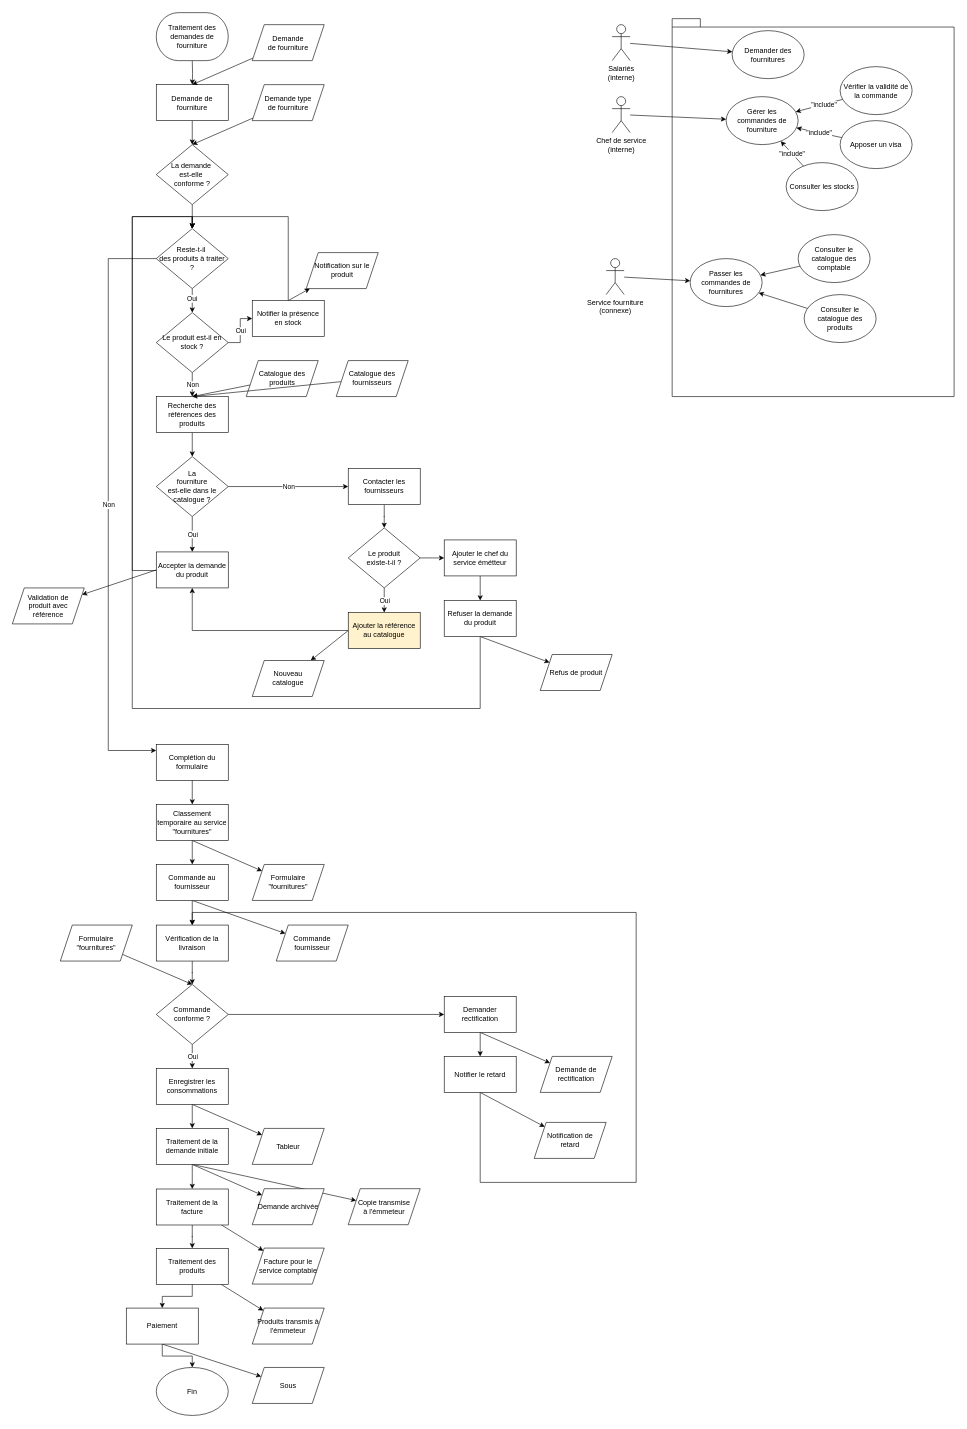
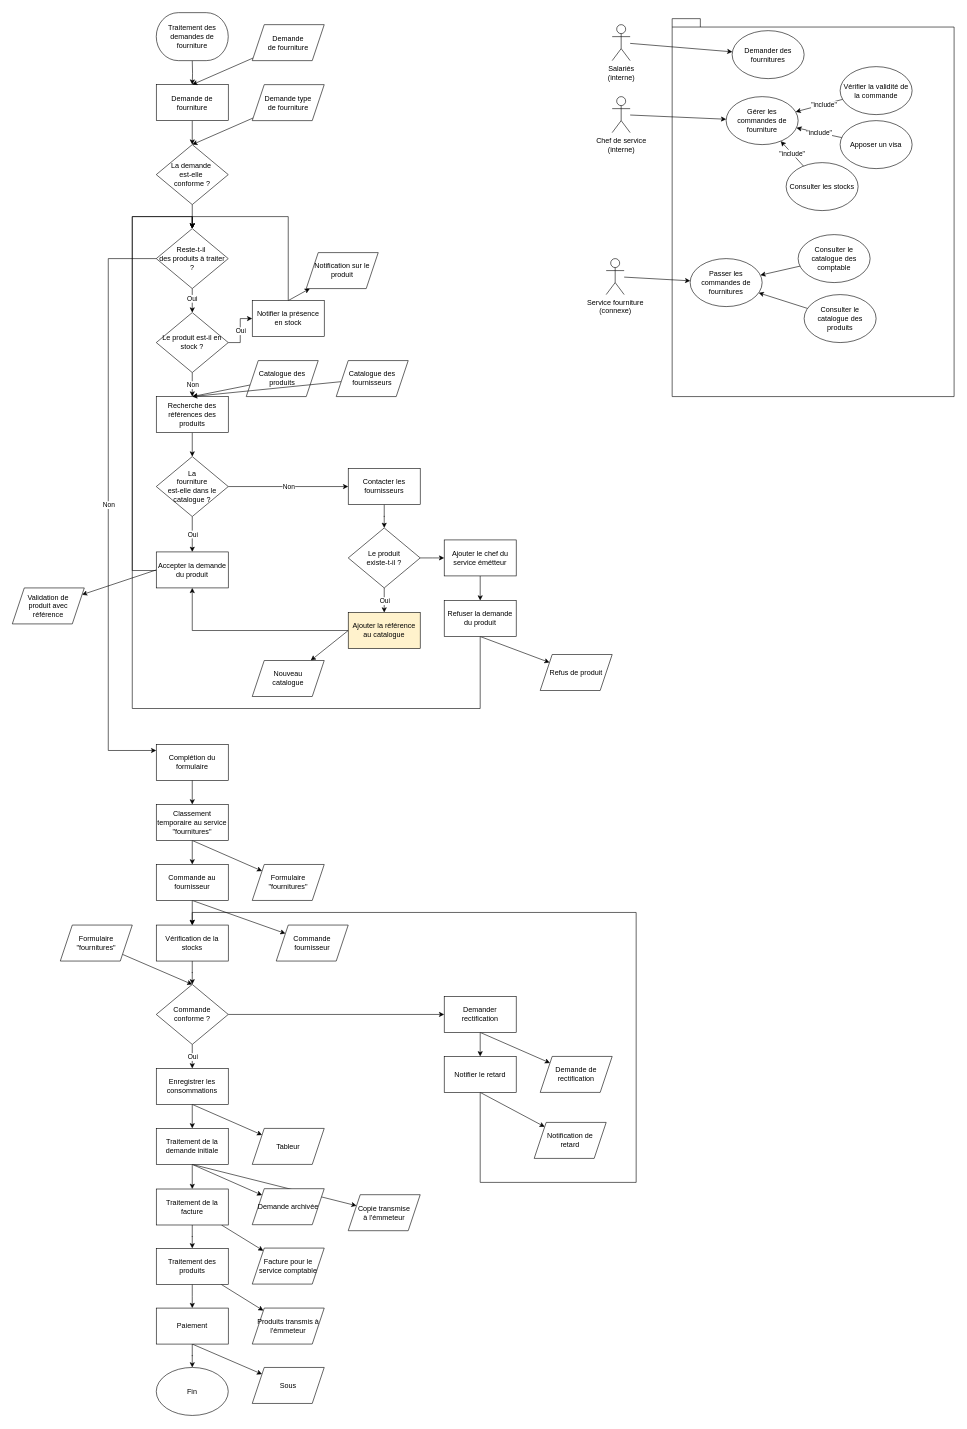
node "Vérification de la livraison": label "Vérification de la livraison" -> "Vérification de la stocks"
node "Copie transmise à l'émmeteur": moved (384, 1207) -> (384, 1213)
node "Paiement": moved (162, 1326) -> (192, 1326)
